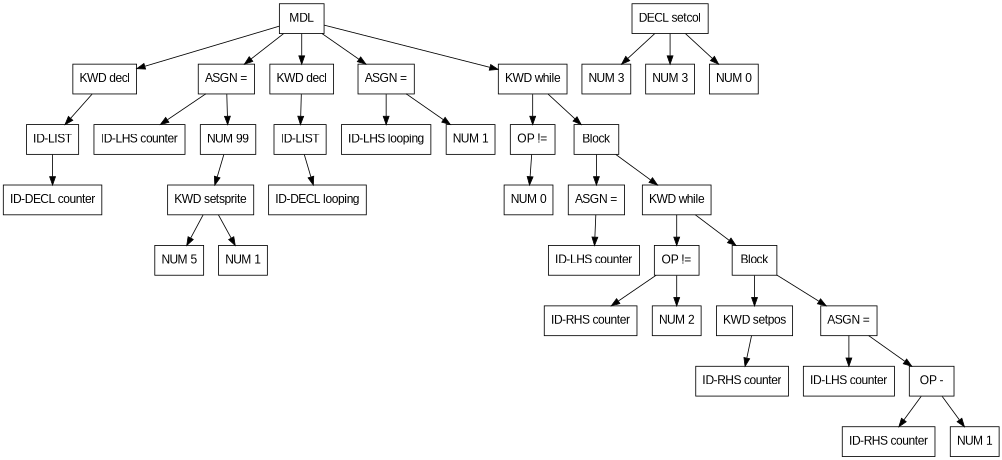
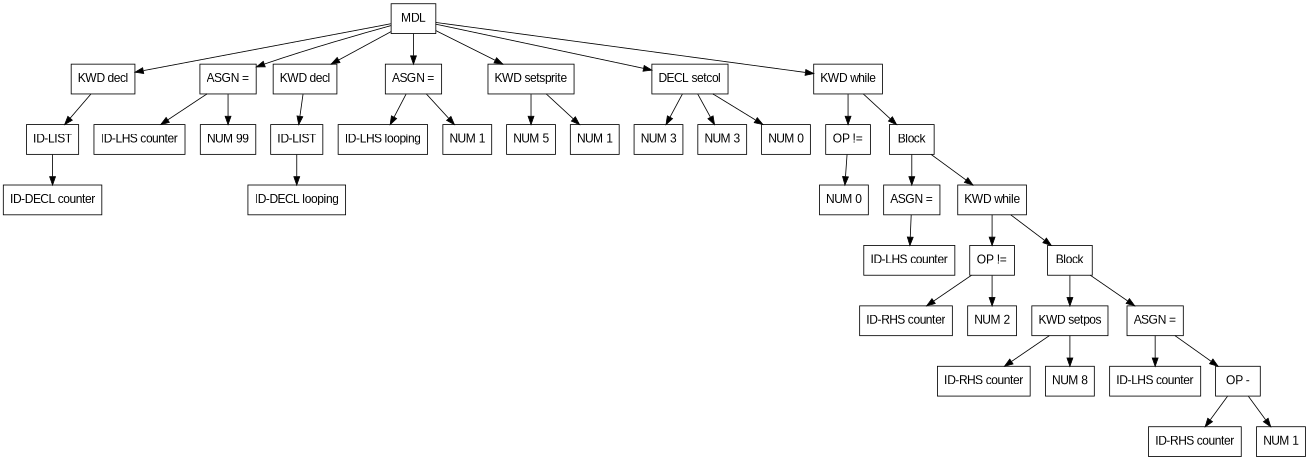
edge "MDL" -> "DECL setcol": added
edge "NUM 99" -> "KWD setsprite": now "MDL" -> "KWD setsprite"
node "NUM 8": added
